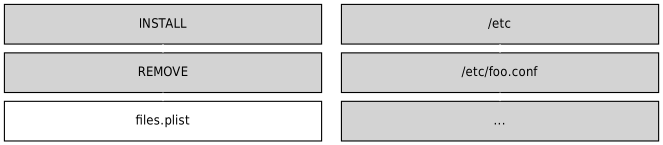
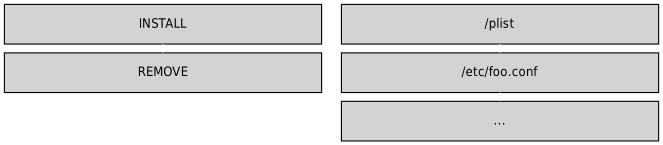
node "/etc": label "/etc" -> "/plist"
node "files.plist": removed
